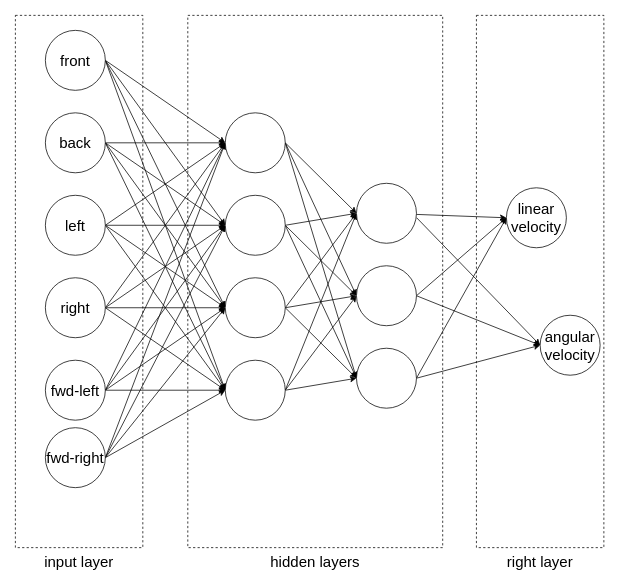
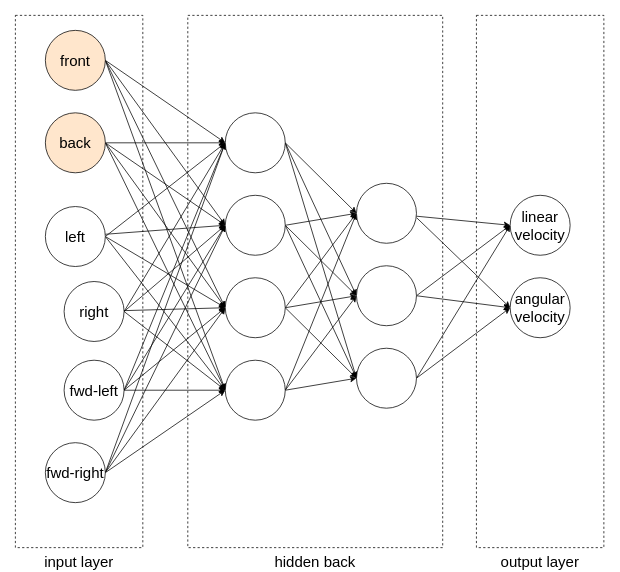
node "front": fillcolor #ffffff -> #ffe6cc
node "back": fillcolor #ffffff -> #ffe6cc
node "linearvelocity": moved (537, 218) -> (540, 225)
node "left": moved (75, 225) -> (75, 237)
node "right": moved (75, 308) -> (94, 312)
node "angularvelocity": moved (570, 345) -> (540, 308)
node "fwd-left": moved (75, 390) -> (94, 390)
node "fwd-right": moved (75, 458) -> (75, 473)
node "hidden layers": label "hidden layers" -> "hidden back"
node "right layer": label "right layer" -> "output layer"
